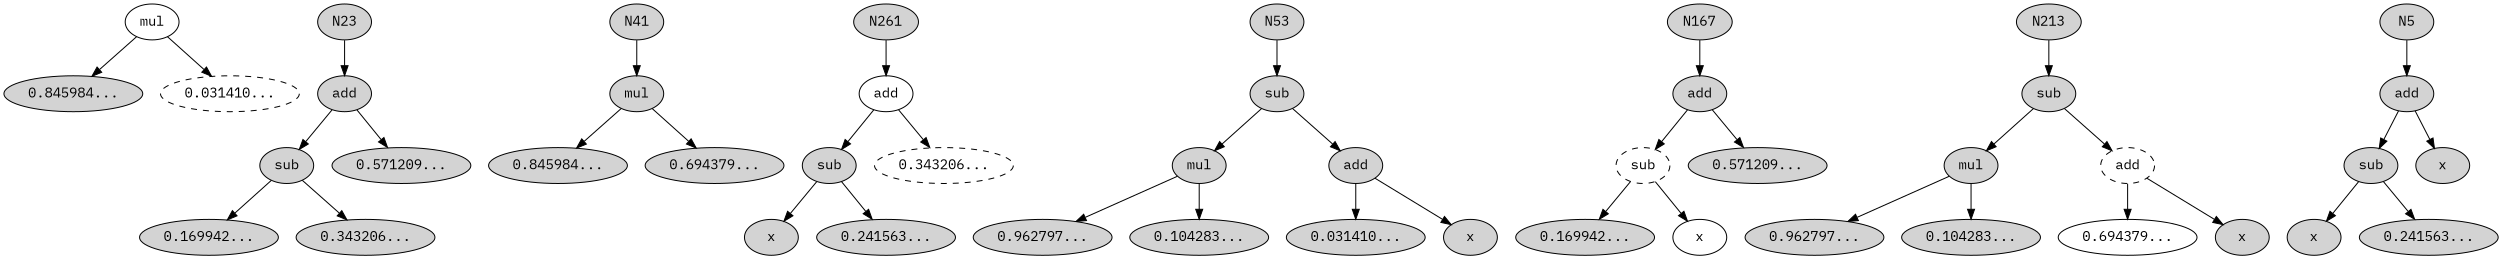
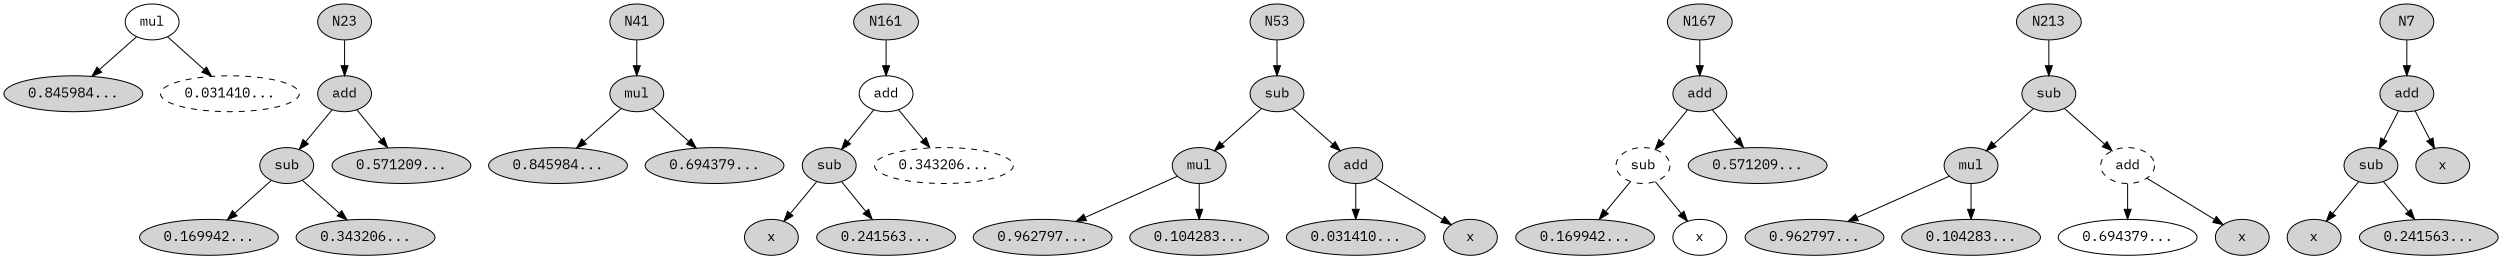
node "N261": label "N261" -> "N161"
node "N5": label "N5" -> "N7"
